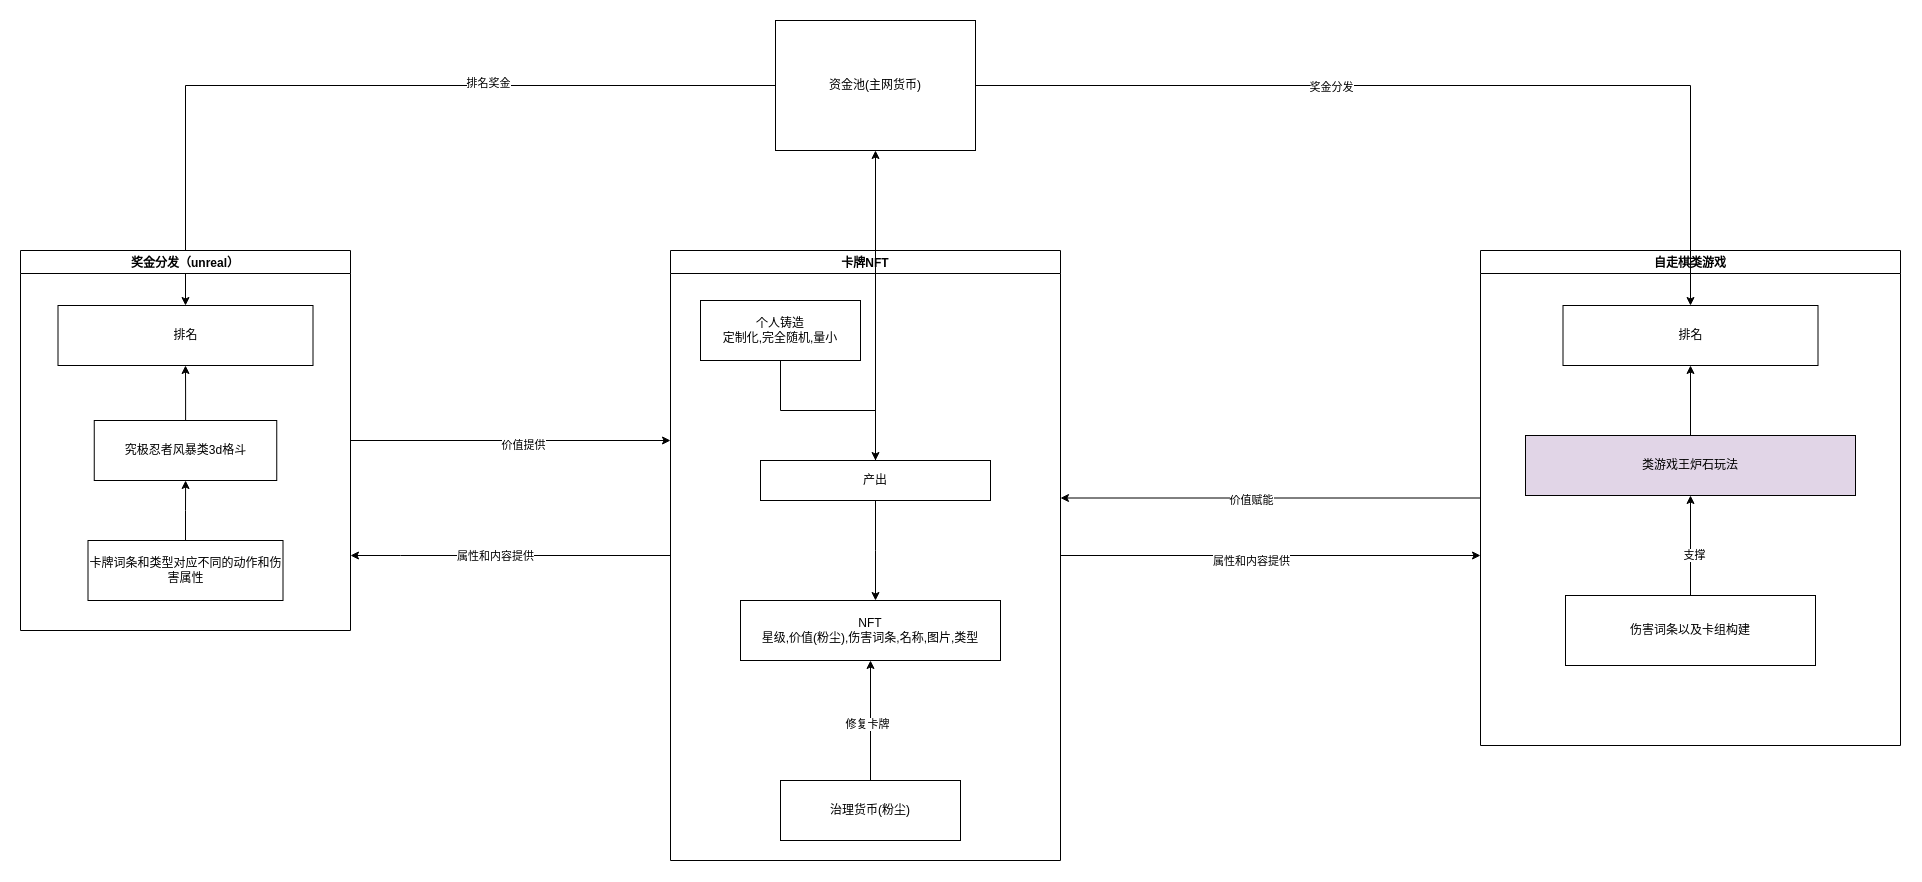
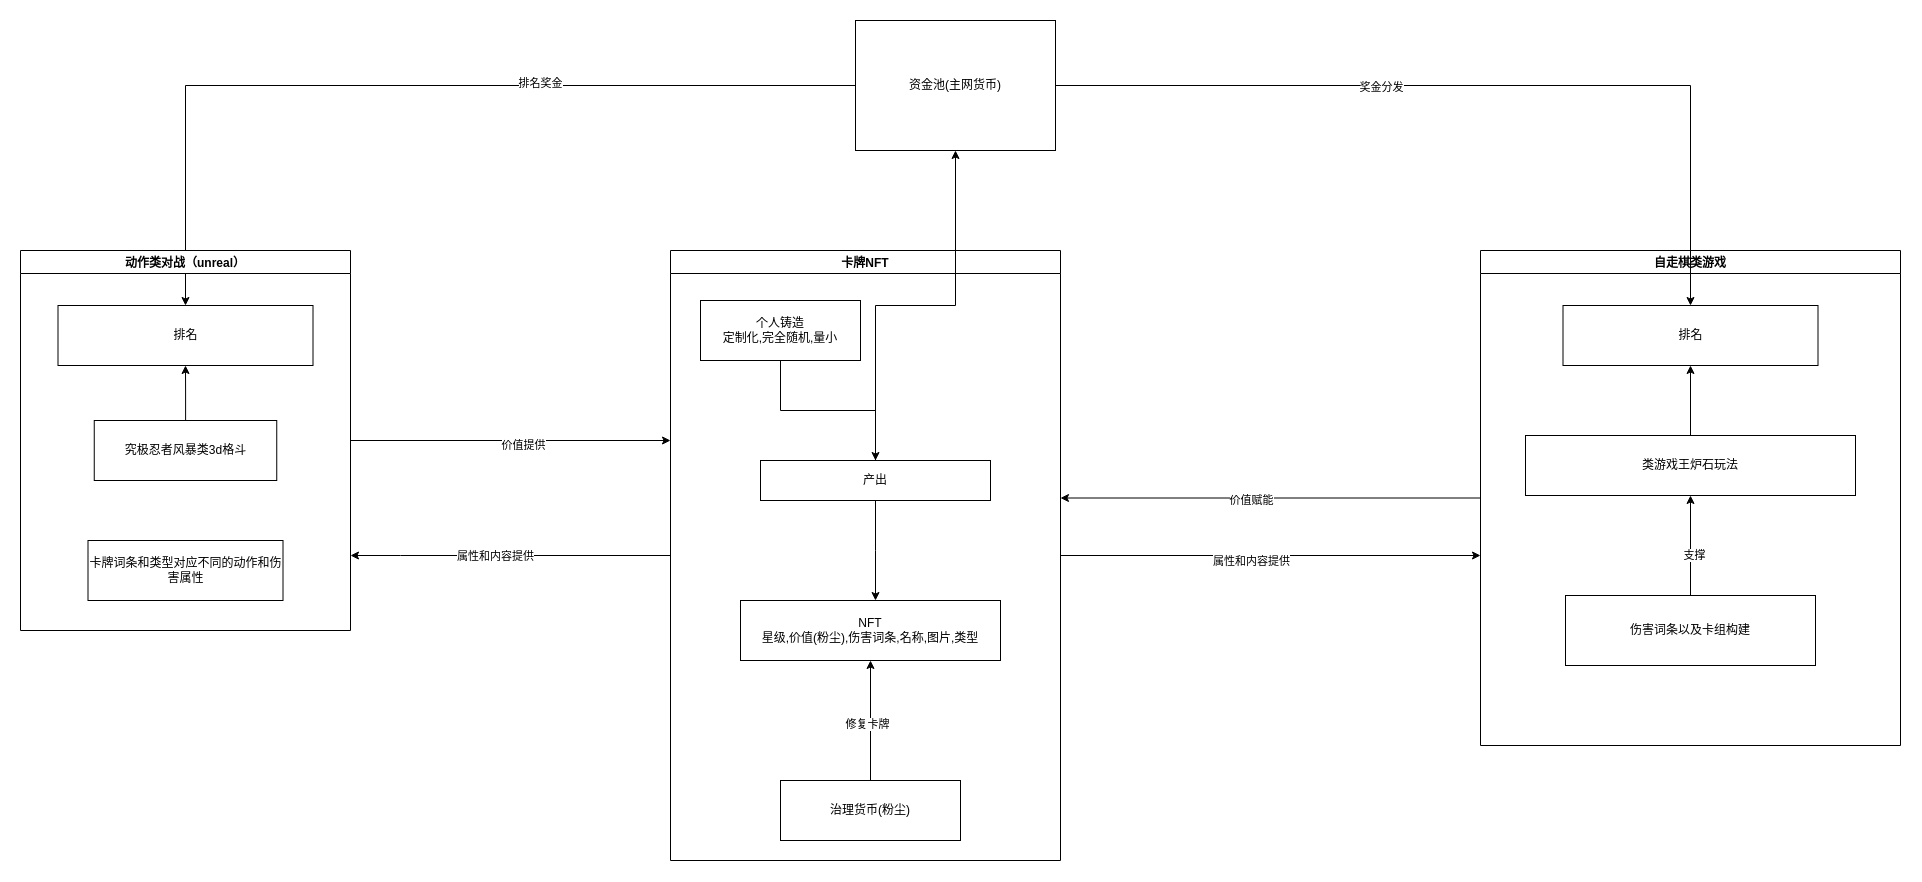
node "资金池(主网货币)": moved (876, 86) -> (956, 86)
node "奖金分发（unreal）": label "奖金分发（unreal）" -> "动作类对战（unreal）"
node "类游戏王炉石玩法": fillcolor #e1d5e7 -> #ffffff
edge "卡牌词条和类型对应不同的动作和伤害属性" -> "究极忍者风暴类3d格斗": removed
